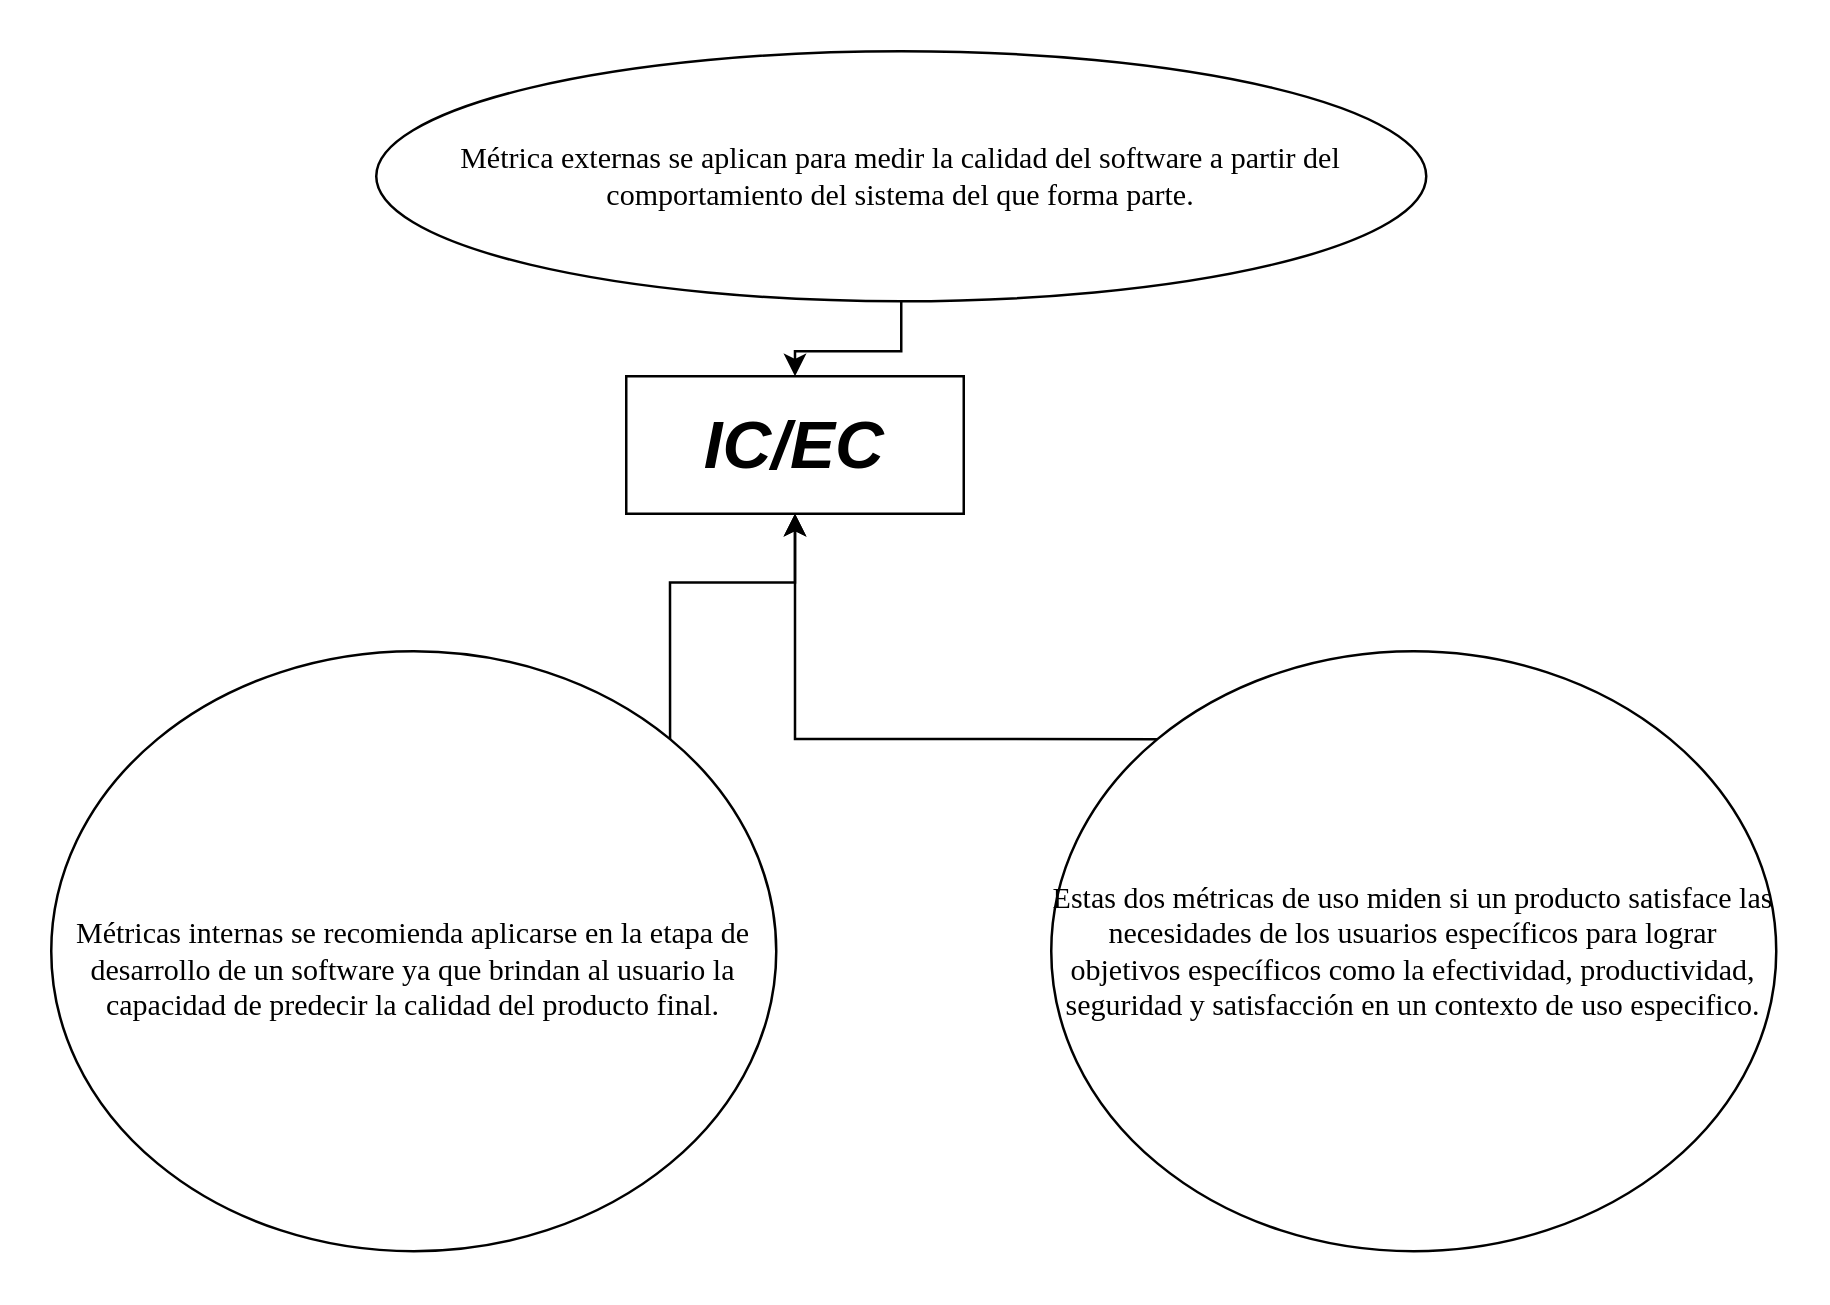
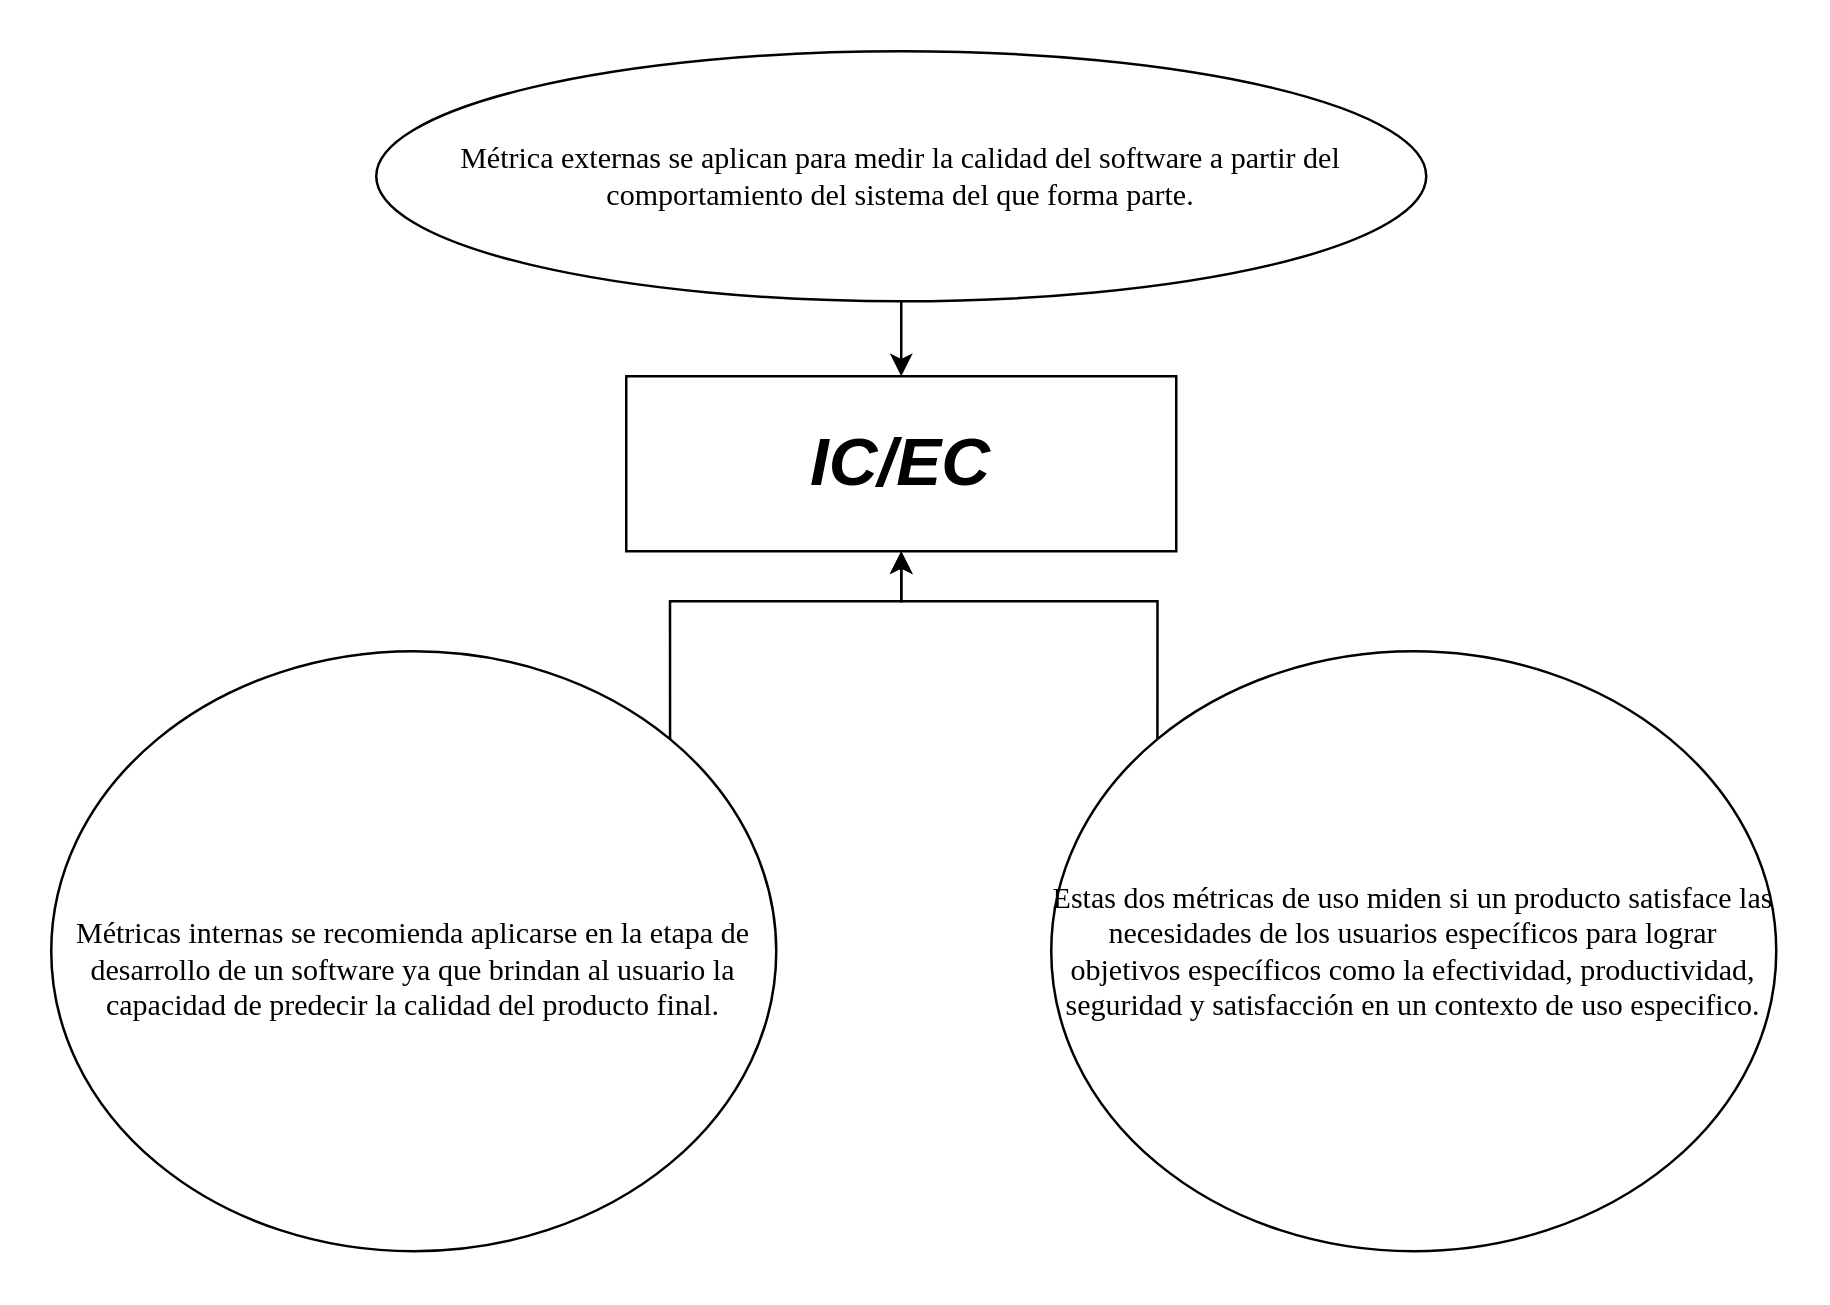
node "IC/EC": size 338x138 -> 550x175
